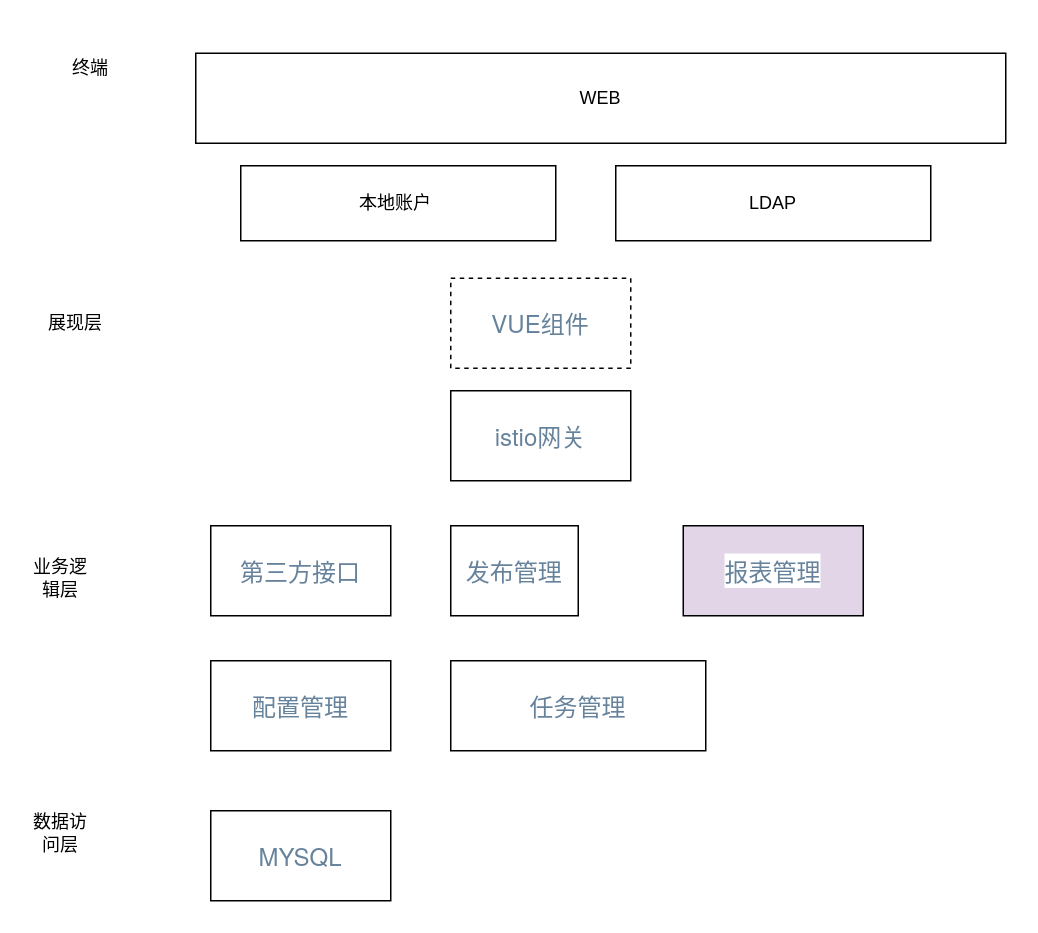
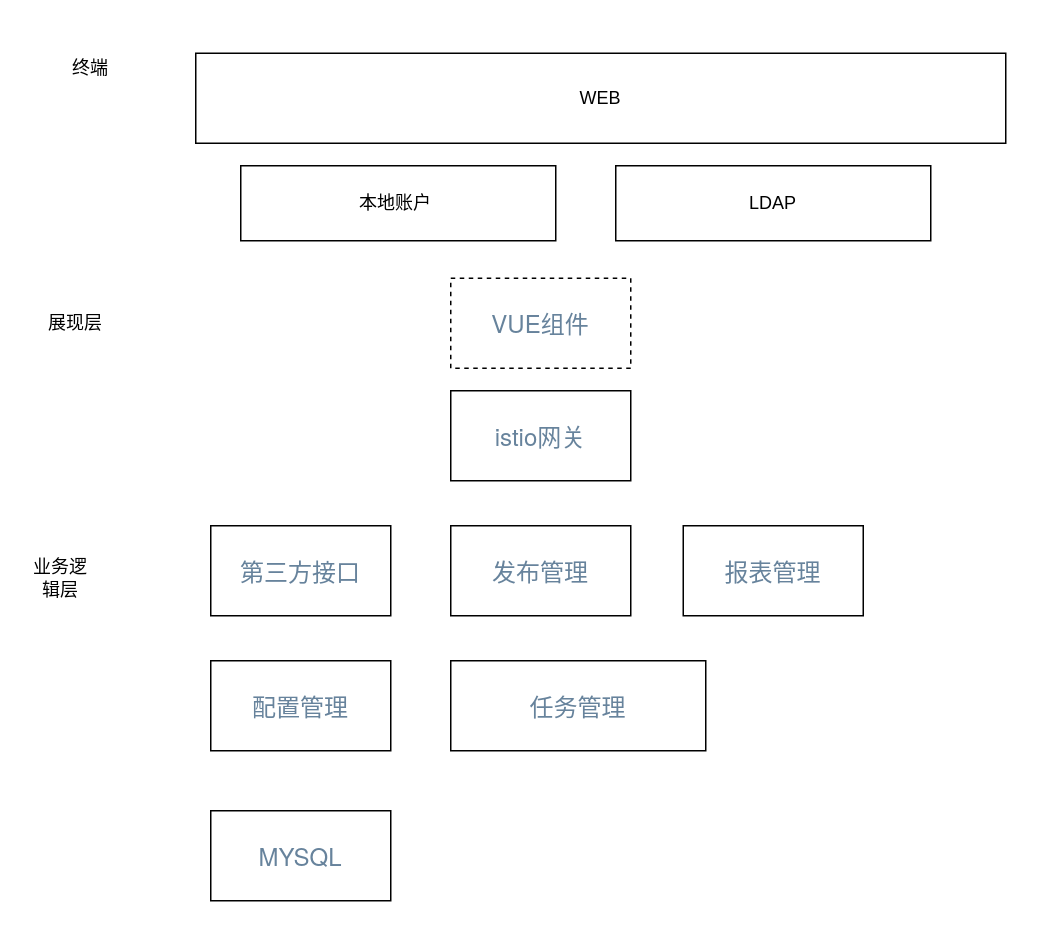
node "发布管理": size 128x90 -> 180x90
node "报表管理": fillcolor #e1d5e7 -> #ffffff
node "数据访问层": removed
